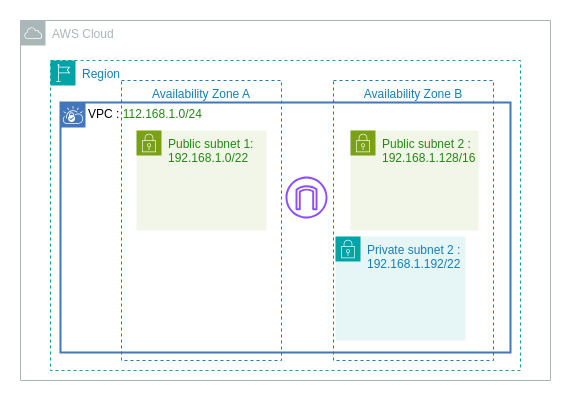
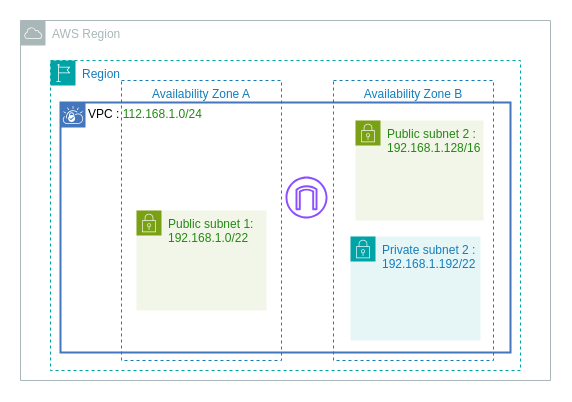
node "AWS Cloud": label "AWS Cloud" -> "AWS Region"
node "Public subnet 1: 192.168.1.0/22": moved (202, 181) -> (202, 261)
node "Public subnet 2 : 192.168.1.128/16": moved (415, 181) -> (420, 171)
node "Private subnet 2 : 192.168.1.192/22": moved (401, 289) -> (416, 289)
